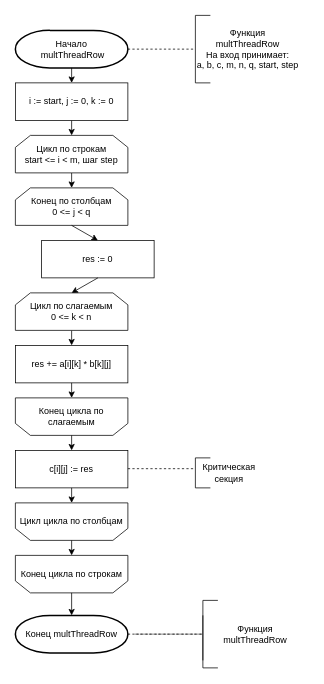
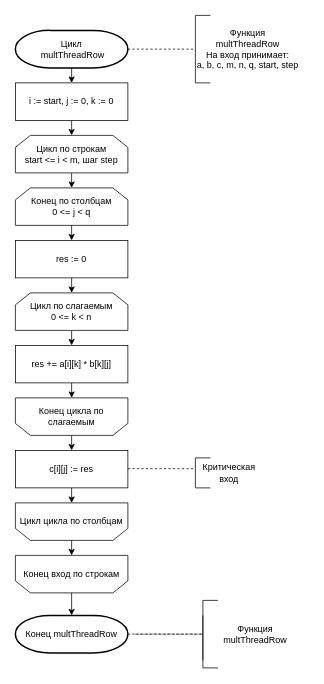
node "Начало multThreadRow": label "Начало multThreadRow" -> "Цикл multThreadRow"
node "res := 0": moved (98, 259) -> (72, 259)
node "Критическая секция": label "Критическая секция" -> "Критическая вход"
node "Конец цикла по строкам": label "Конец цикла по строкам" -> "Конец вход по строкам"
